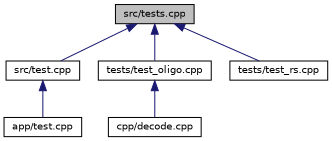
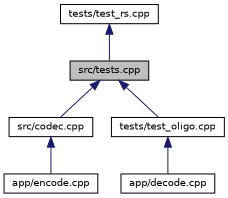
edge "tests/test_rs.cpp" -> "src/tests.cpp": reversed
node "src/test.cpp": label "src/test.cpp" -> "src/codec.cpp"
node "app/test.cpp": label "app/test.cpp" -> "app/encode.cpp"
node "cpp/decode.cpp": label "cpp/decode.cpp" -> "app/decode.cpp"
